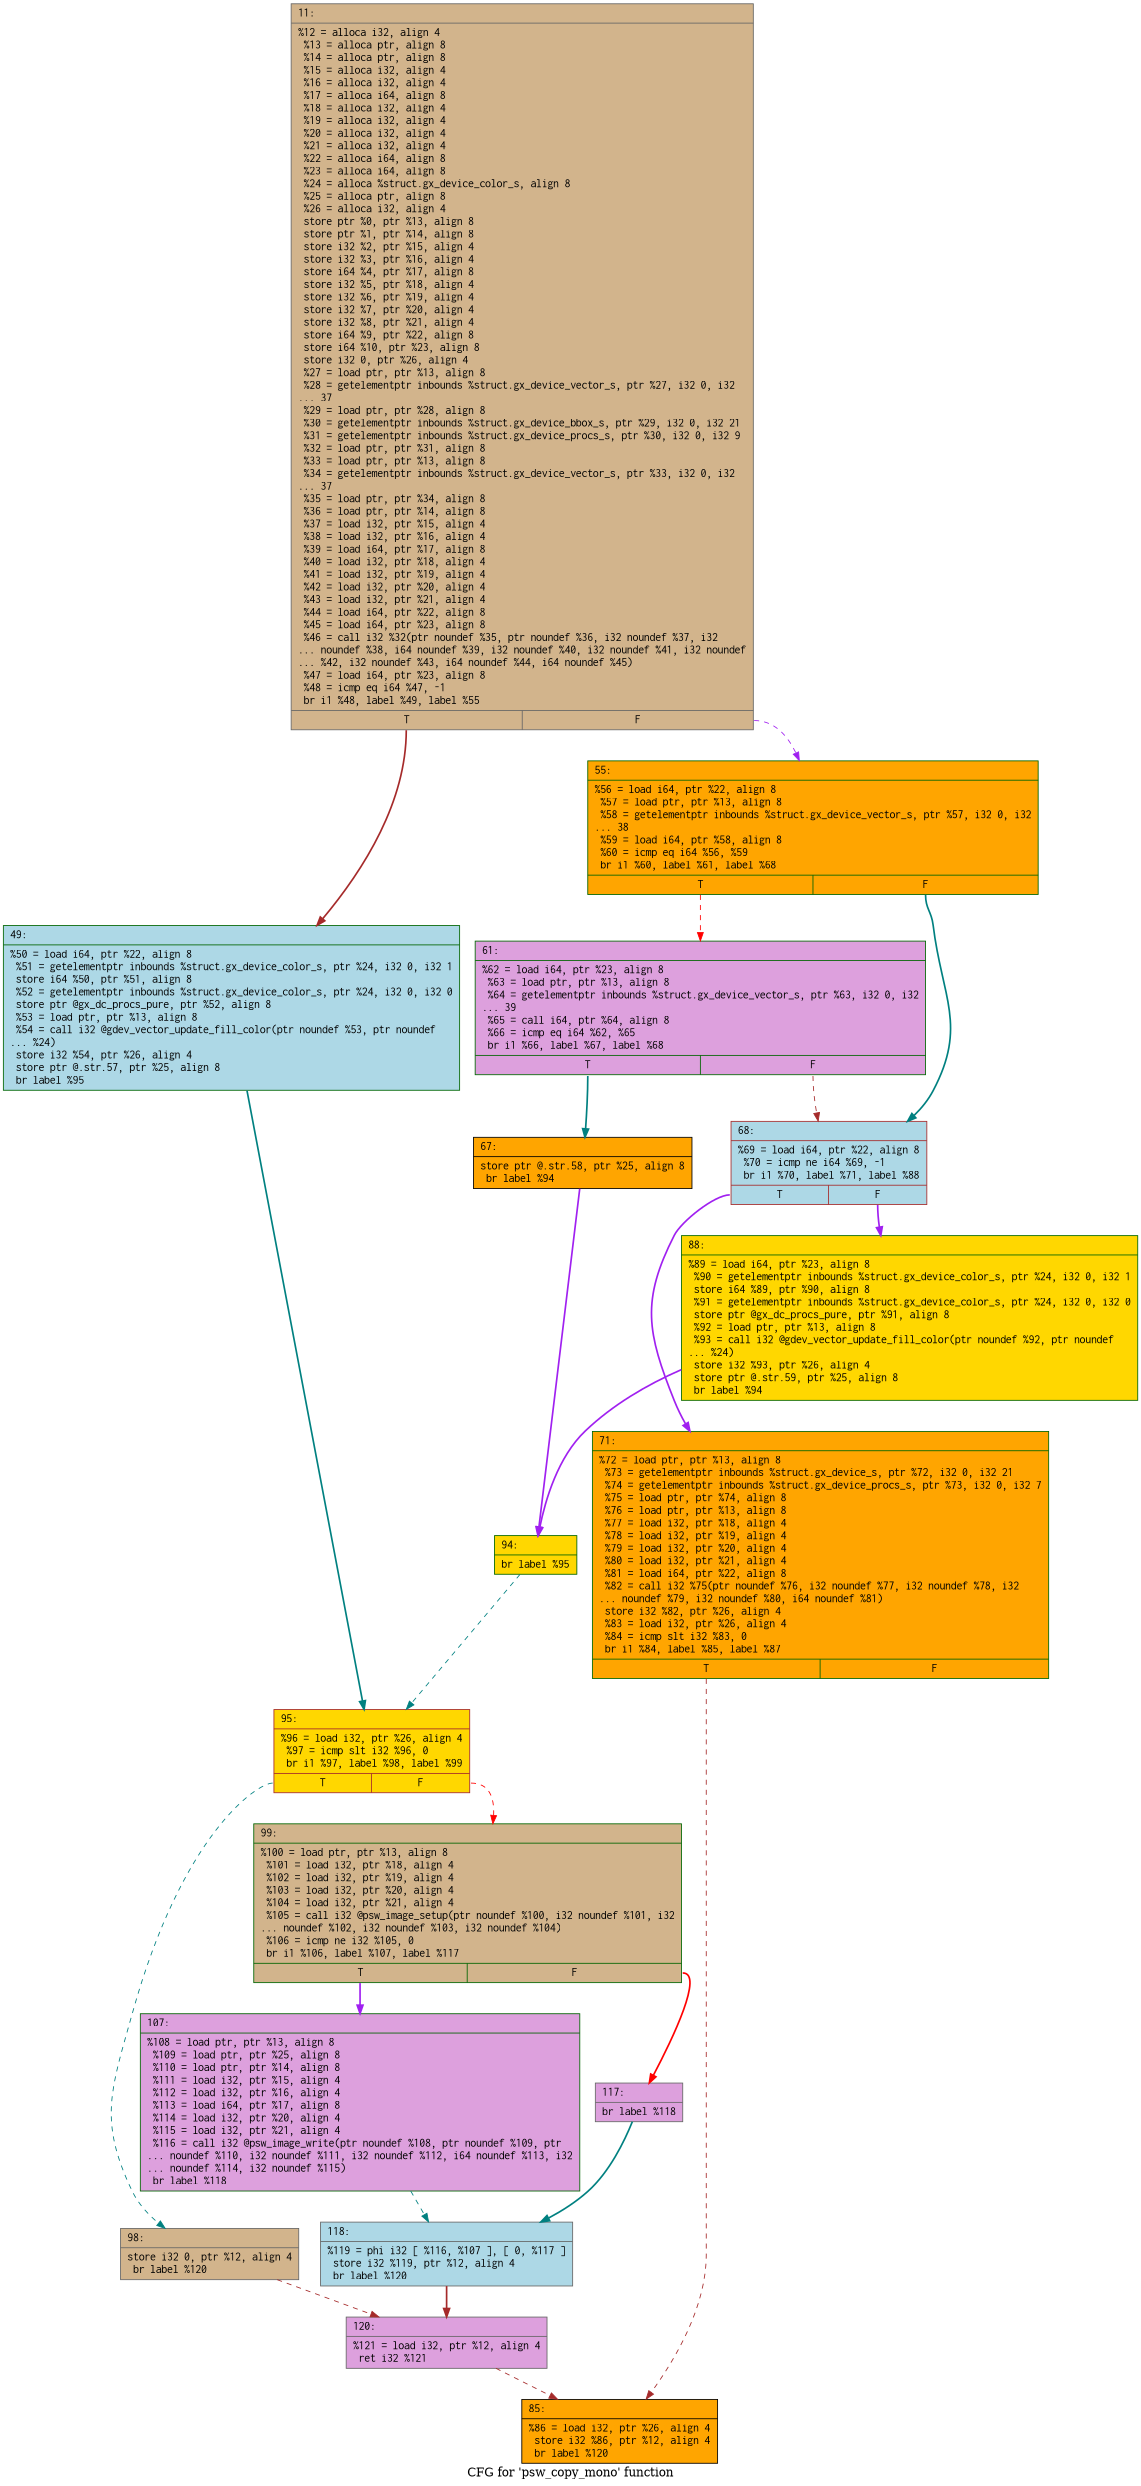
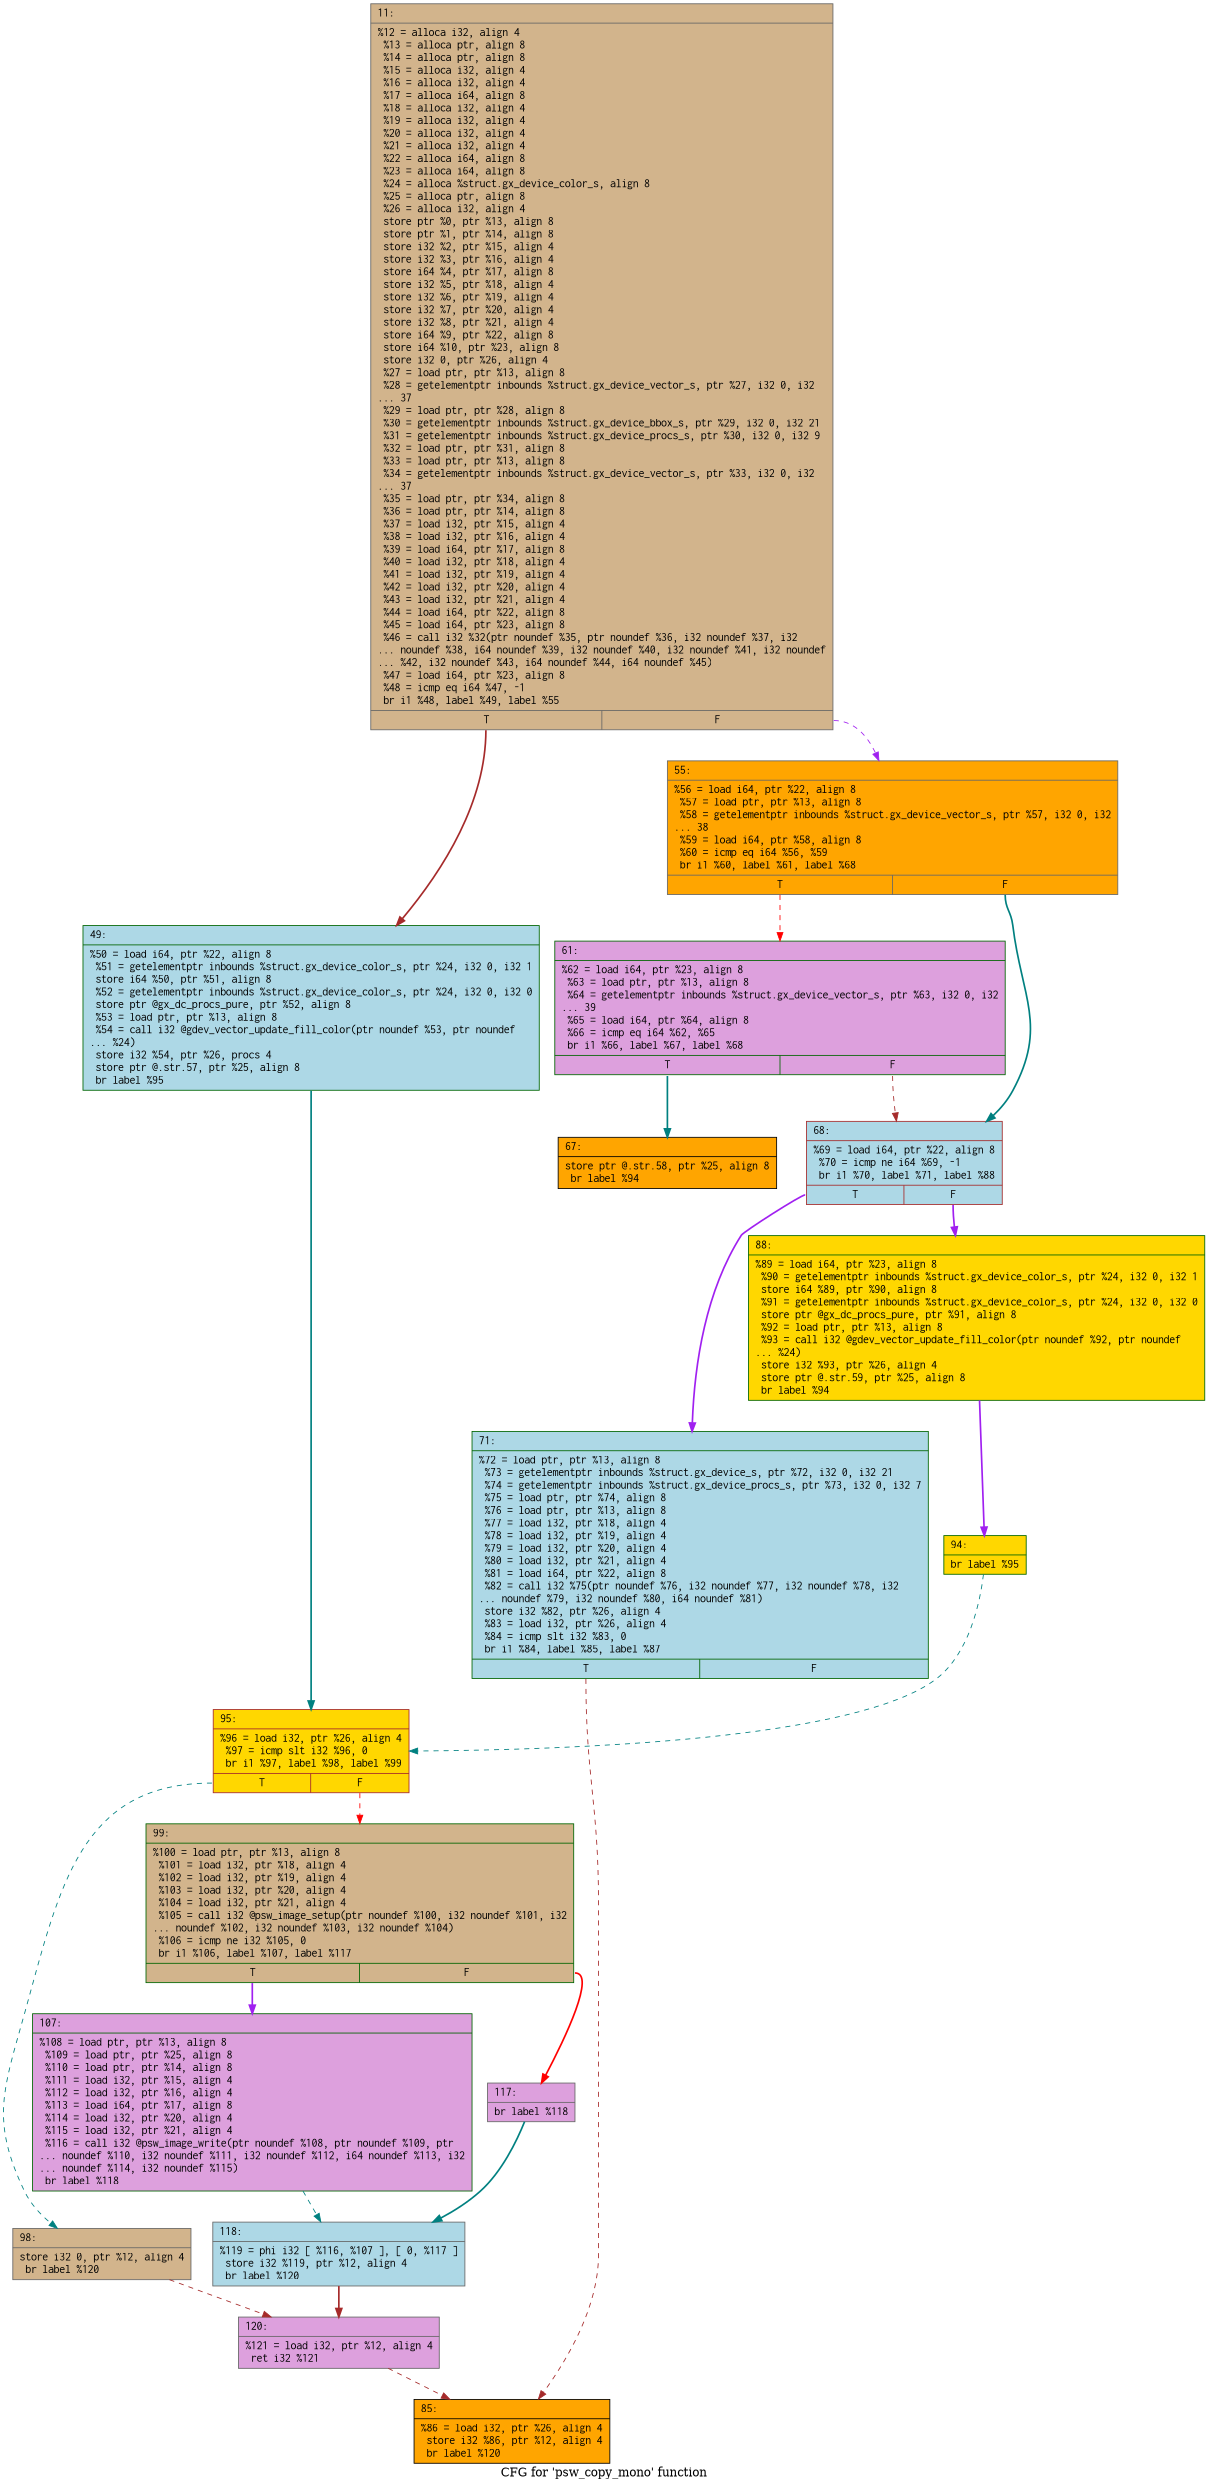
node "55:": color darkgreen -> gray40
node "61:": text "%65 = call i64, ptr %64, align 8" -> "%65 = load i64, ptr %64, align 8"
node "49:": text "store i32 %54, ptr %26, align 4" -> "store i32 %54, ptr %26, procs 4"
edge "67:" -> "94:": removed
node "71:": fillcolor orange -> lightblue
